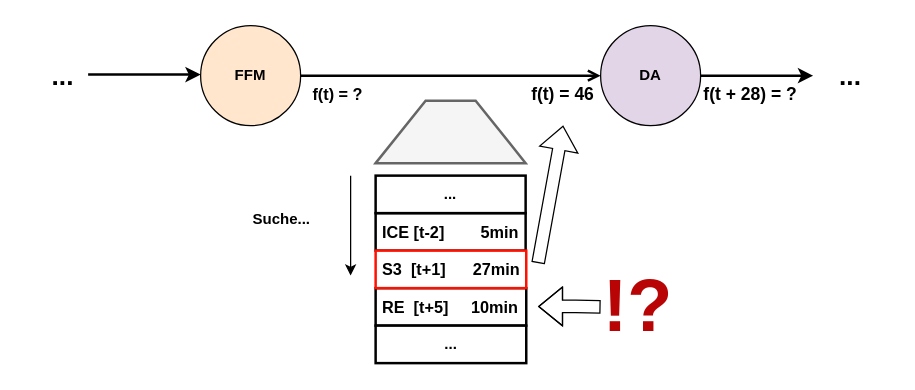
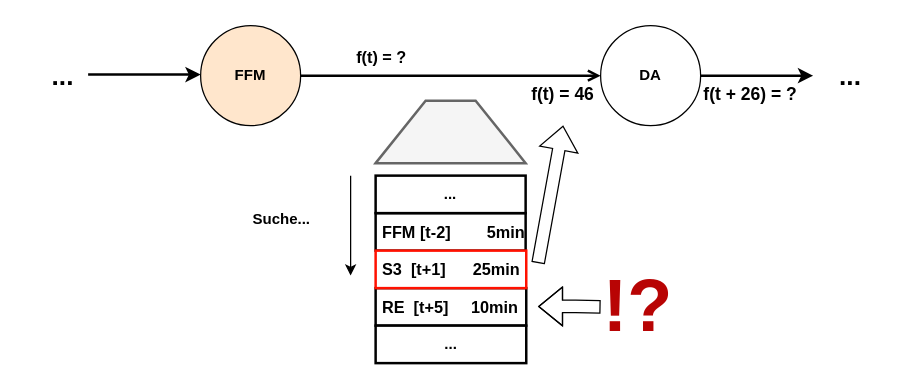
node "DA": fillcolor #e1d5e7 -> #ffffff
node "f(t) = ?": moved (338, 94) -> (382, 57)
node "f(t + 28) = ?": label "f(t + 28) = ?" -> "f(t + 26) = ?"
node "ICE [t-2] 5min": label "ICE [t-2] 5min" -> "FFM [t-2] 5min"
node "S3 [t+1] 27min": label "S3 [t+1] 27min" -> "S3 [t+1] 25min"
